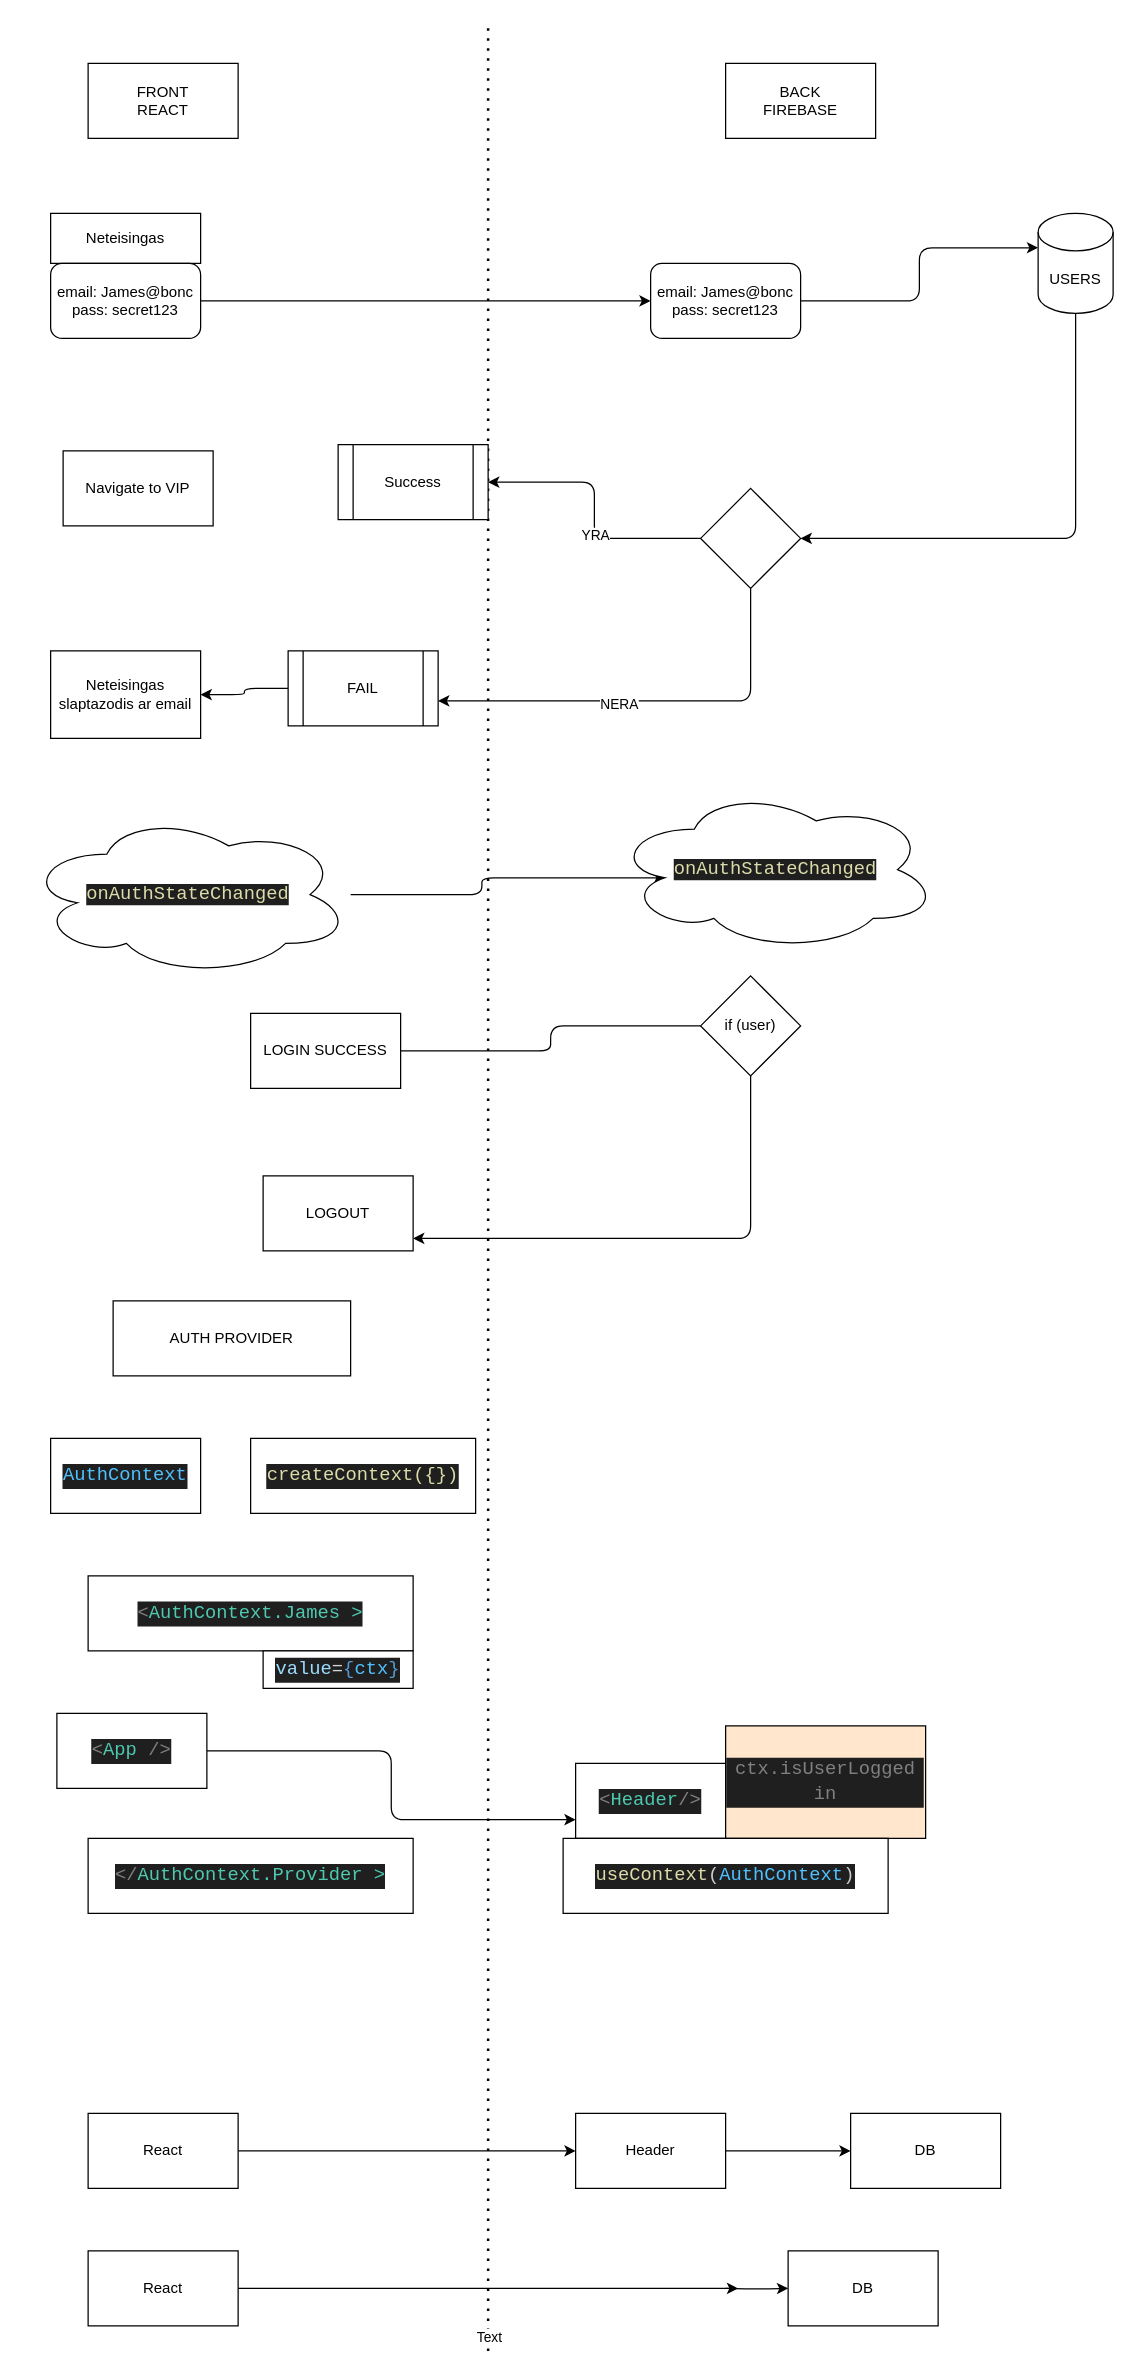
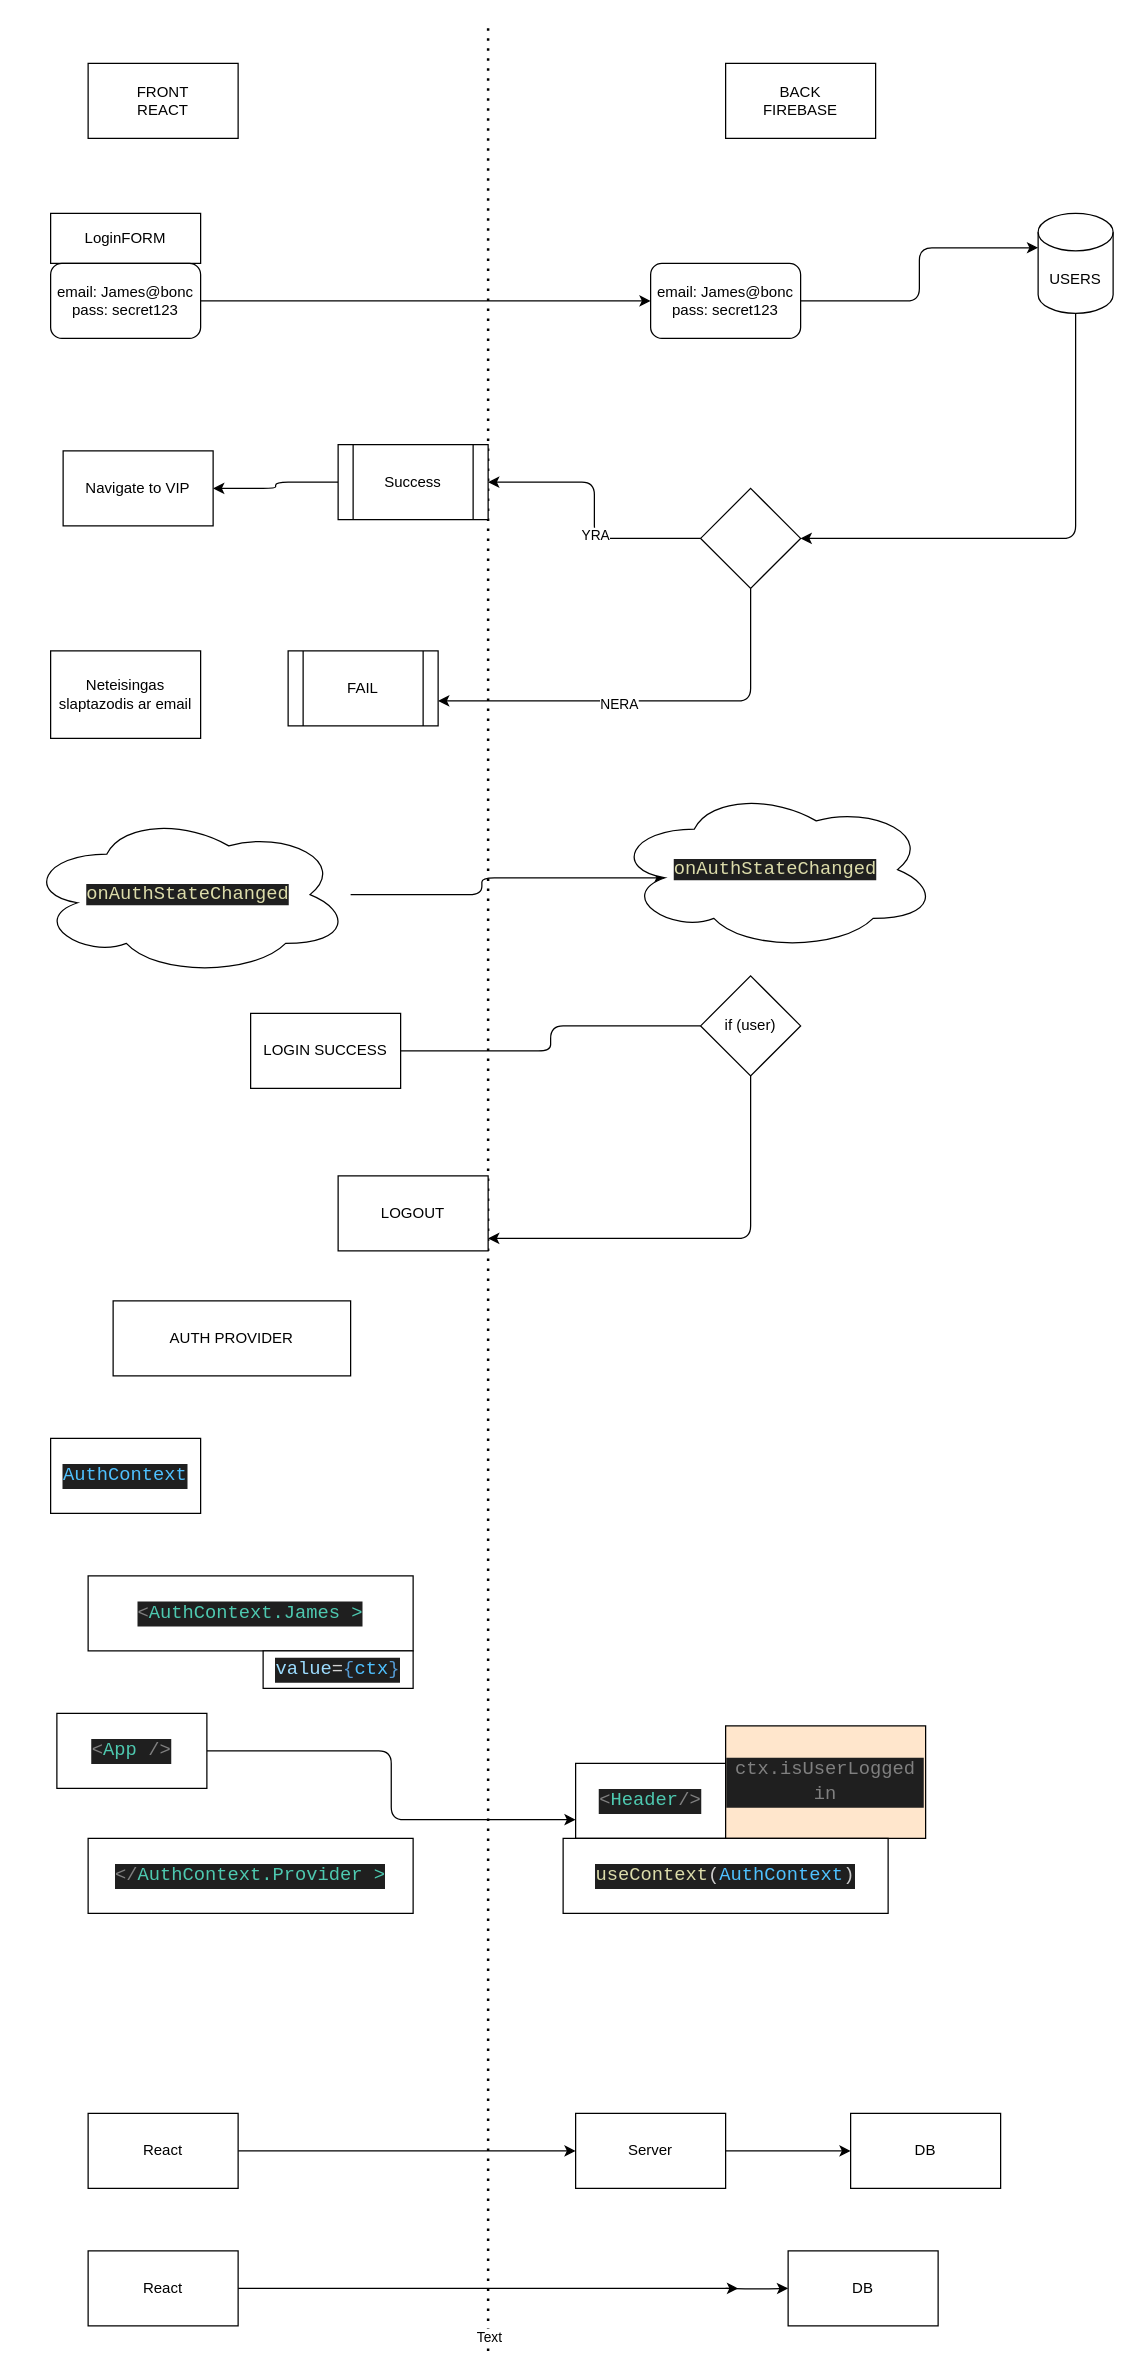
node "Neteisingas": label "Neteisingas" -> "LoginFORM"
edge "Success" -> "Navigate to VIP": added
edge "FAIL" -> "Neteisingas slaptazodis ar email": removed
node "LOGOUT": moved (338, 1213) -> (413, 1213)
node "createContext({})": removed
node "Header": label "Header" -> "Server"
